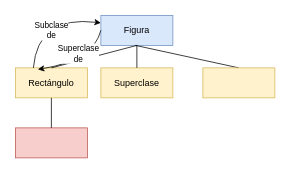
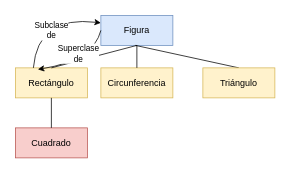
node "Superclase": label "Superclase" -> "Circunferencia"
node "Triángulo": added
node "Cuadrado": added
